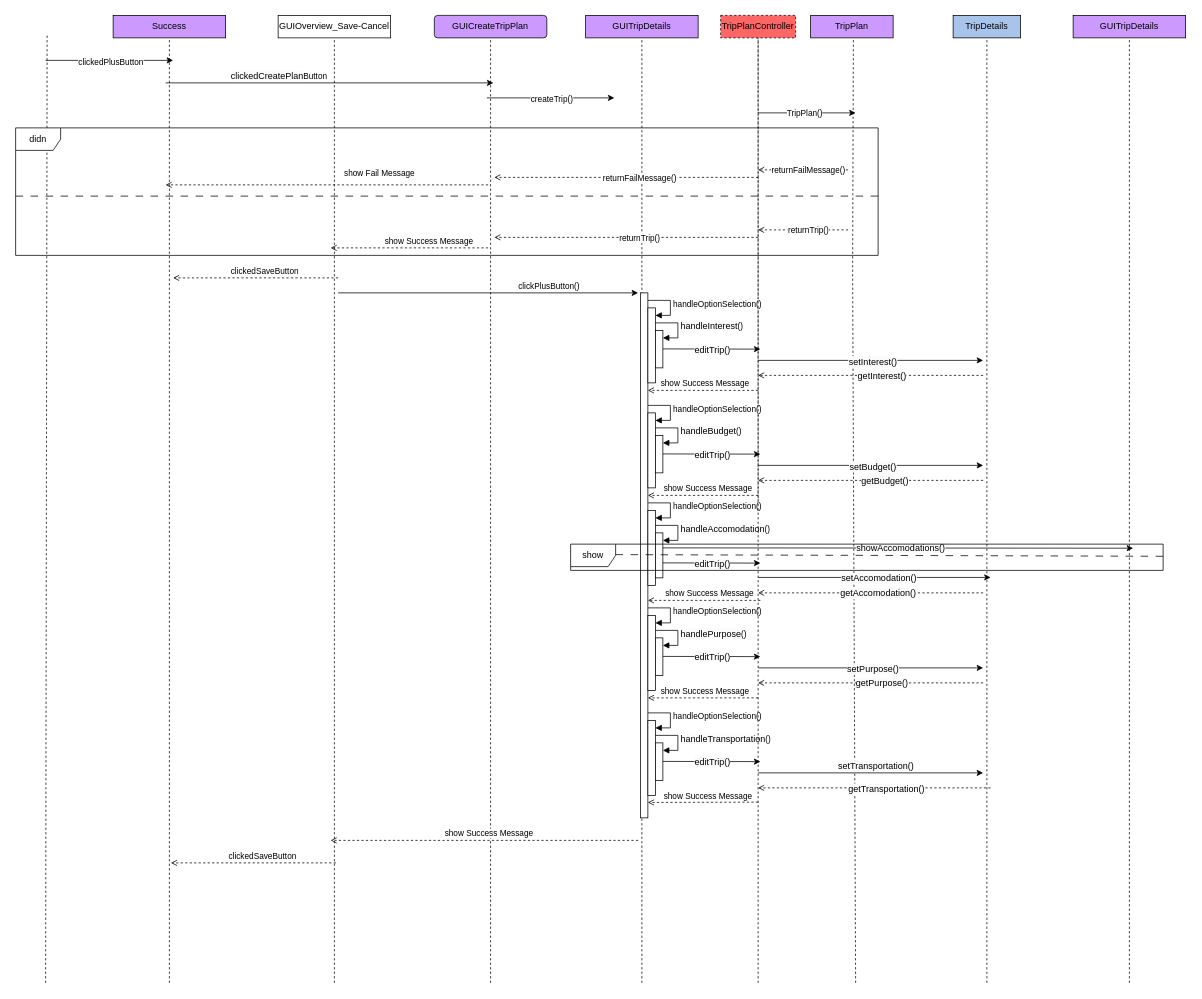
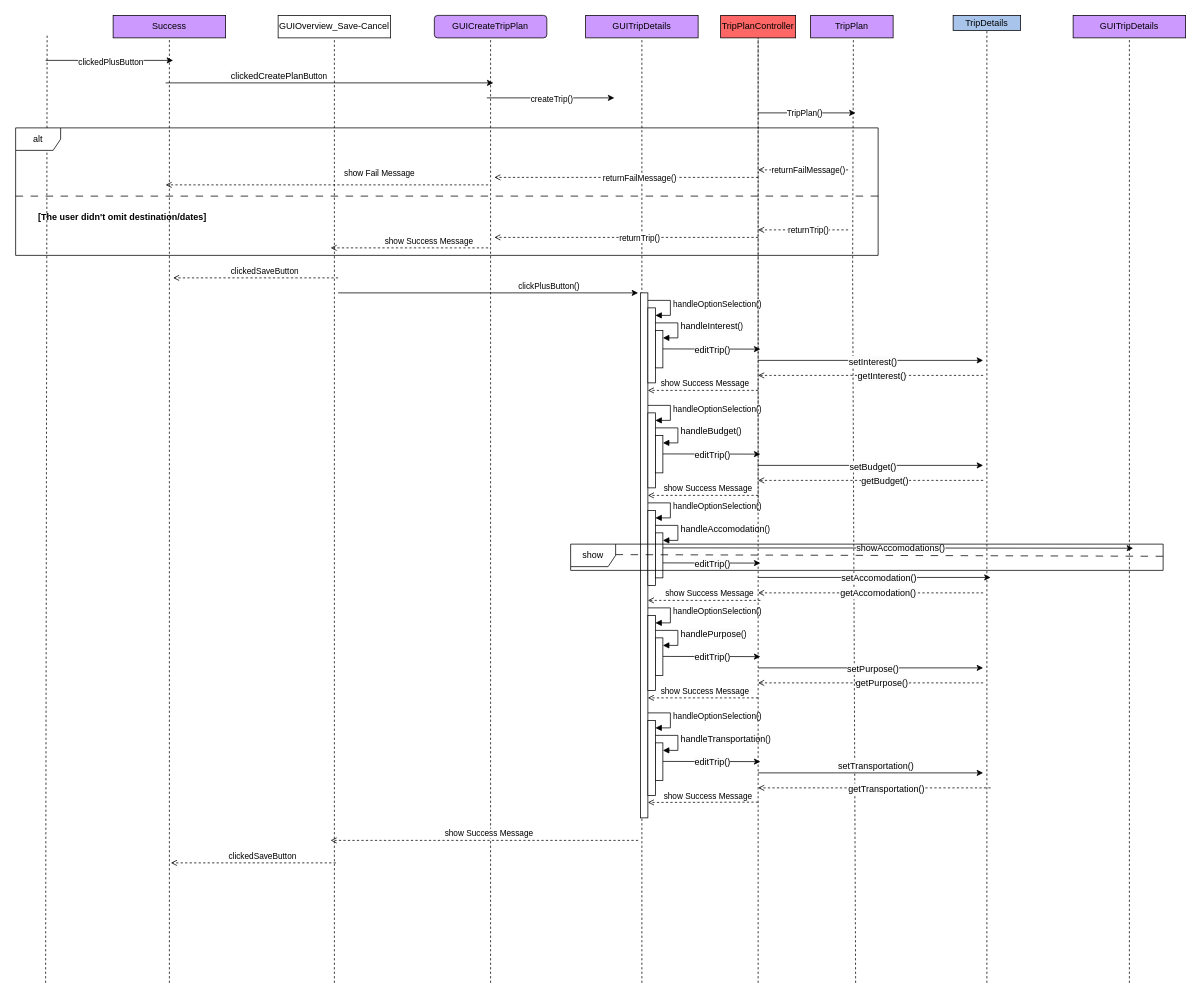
node "TripPlanController": style dashed -> solid
node "TripDetails": size 68x23 -> 68x15
node "didn": label "didn" -> "alt"
node "[The user didn't omit destination/dates]": added
